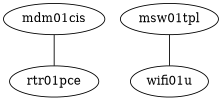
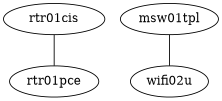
node "mdm01cis": label "mdm01cis" -> "rtr01cis"
node "wifi01u": label "wifi01u" -> "wifi02u"
